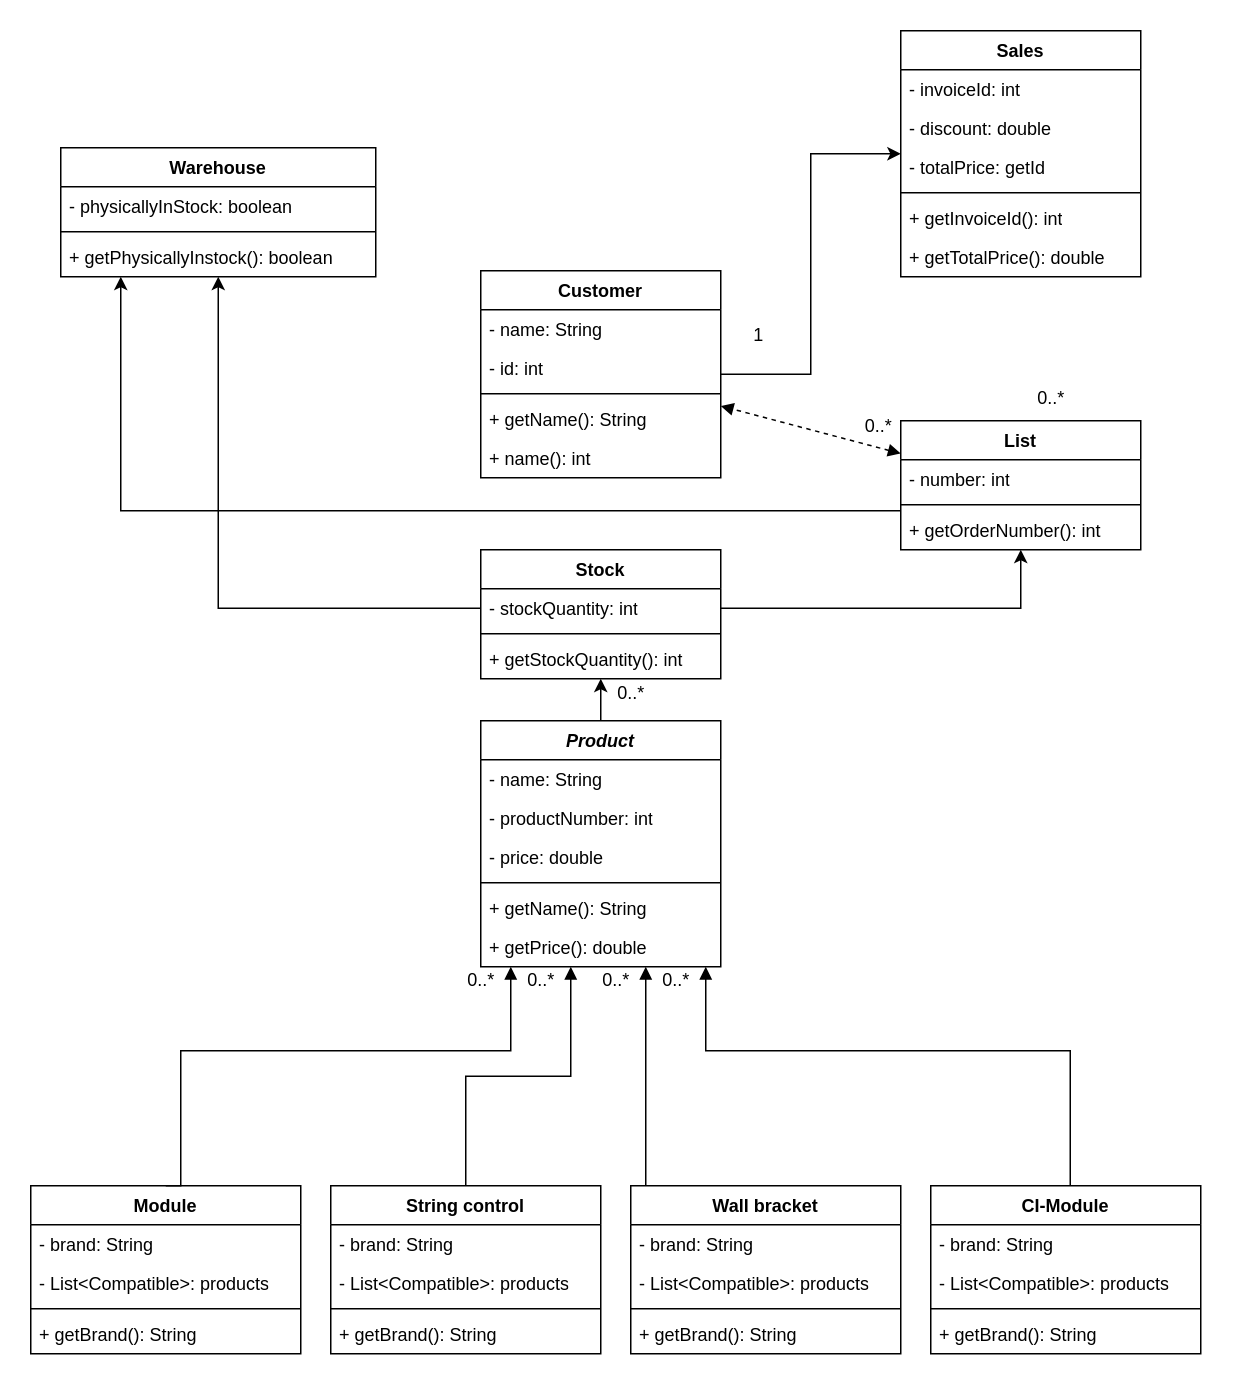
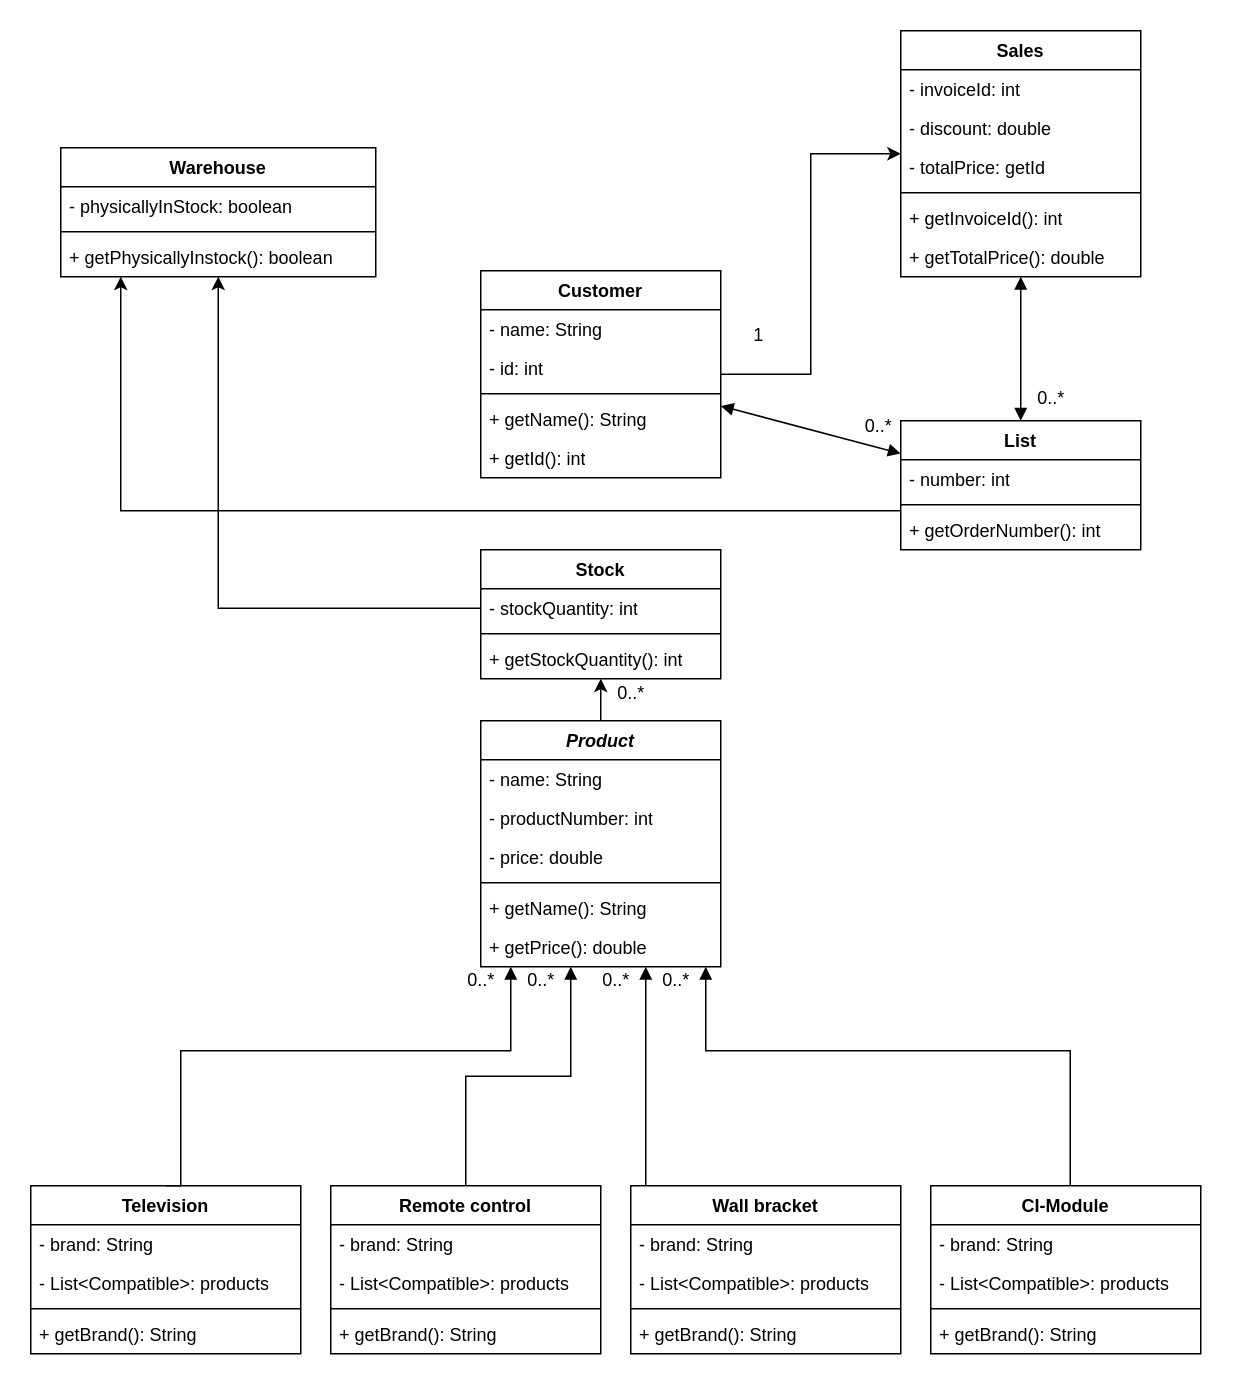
edge "Sales" -- "List": added
edge "Customer" -- "List": style dashed -> solid
node "+ name(): int": label "+ name(): int" -> "+ getId(): int"
edge "- stockQuantity: int" -> "List": removed
node "Module": label "Module" -> "Television"
node "String control": label "String control" -> "Remote control"
